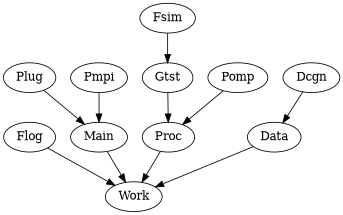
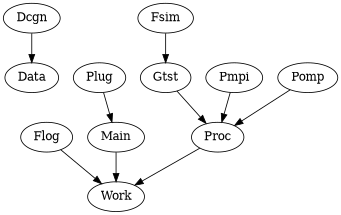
edge "Pmpi" -> "Main": now "Pmpi" -> "Proc"
edge "Data" -> "Work": removed
